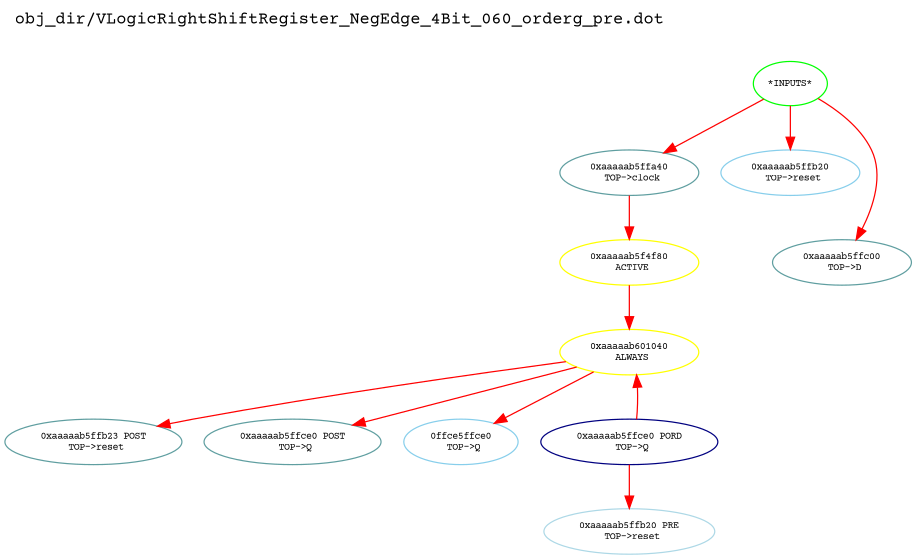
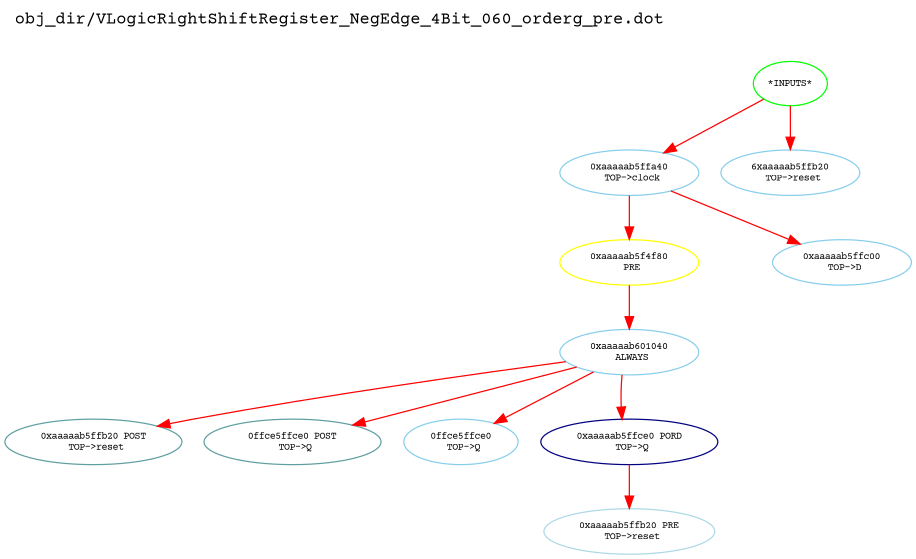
edge "*INPUTS*" -> "0xaaaaab5ffc00 TOP->D": now "0xaaaaab5ffa40 TOP->clock" -> "0xaaaaab5ffc00 TOP->D"
node "0xaaaaab5ffa40 TOP->clock": color CadetBlue -> skyblue
node "0xaaaaab5ffb20 TOP->reset": label "0xaaaaab5ffb20 TOP->reset" -> "6xaaaaab5ffb20 TOP->reset"
node "0xaaaaab5f4f80 ACTIVE": label "0xaaaaab5f4f80 ACTIVE" -> "0xaaaaab5f4f80 PRE"
node "0xaaaaab5ffc00 TOP->D": color CadetBlue -> skyblue
node "0xaaaaab601040 ALWAYS": color yellow -> skyblue
edge "0xaaaaab5ffce0 PORD TOP->Q" -> "0xaaaaab601040 ALWAYS": reversed
node "0xaaaaab5ffb23 POST TOP->reset": label "0xaaaaab5ffb23 POST TOP->reset" -> "0xaaaaab5ffb20 POST TOP->reset"
node "0xaaaaab5ffce0 POST TOP->Q": label "0xaaaaab5ffce0 POST TOP->Q" -> "0ffce5ffce0 POST TOP->Q"
